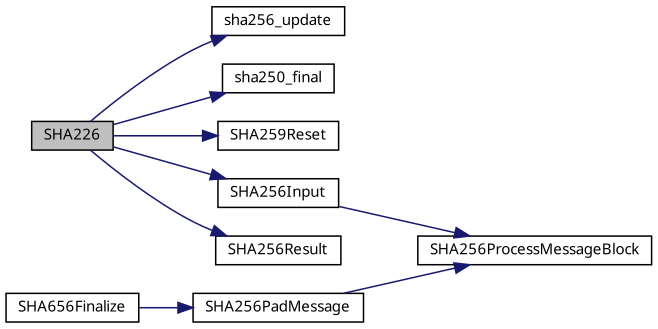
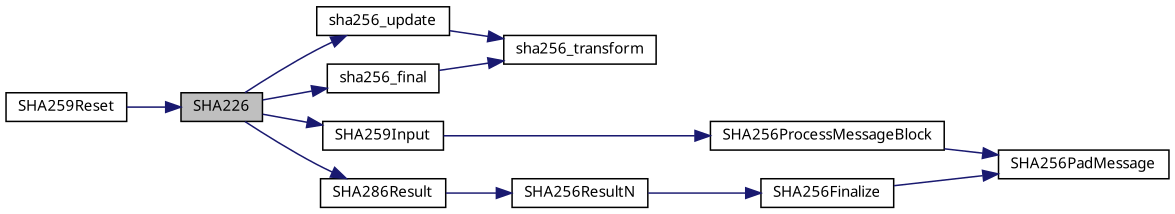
node "sha256_transform": added
node "sha250_final": label "sha250_final" -> "sha256_final"
edge "SHA226" -> "SHA259Reset": reversed
node "SHA256Input": label "SHA256Input" -> "SHA259Input"
node "SHA256ResultN": added
node "SHA256Result": label "SHA256Result" -> "SHA286Result"
edge "SHA256PadMessage" -> "SHA256ProcessMessageBlock": reversed
node "SHA656Finalize": label "SHA656Finalize" -> "SHA256Finalize"
